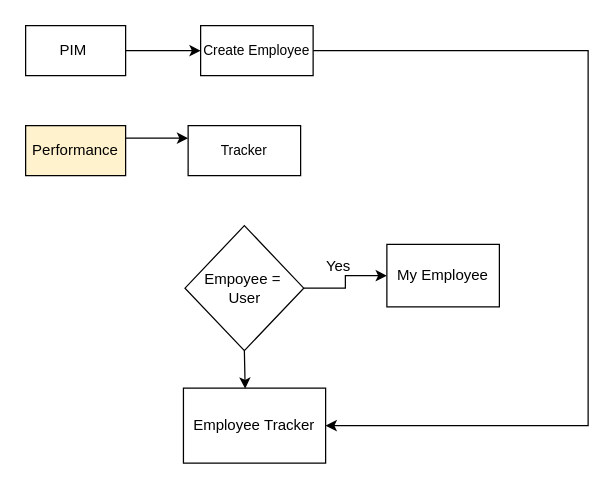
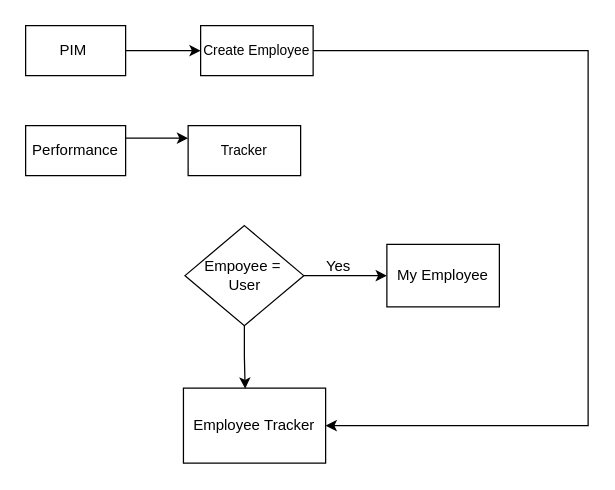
node "Performance": fillcolor #fff2cc -> #ffffff
node "Empoyee = User": size 119x125 -> 119x100
